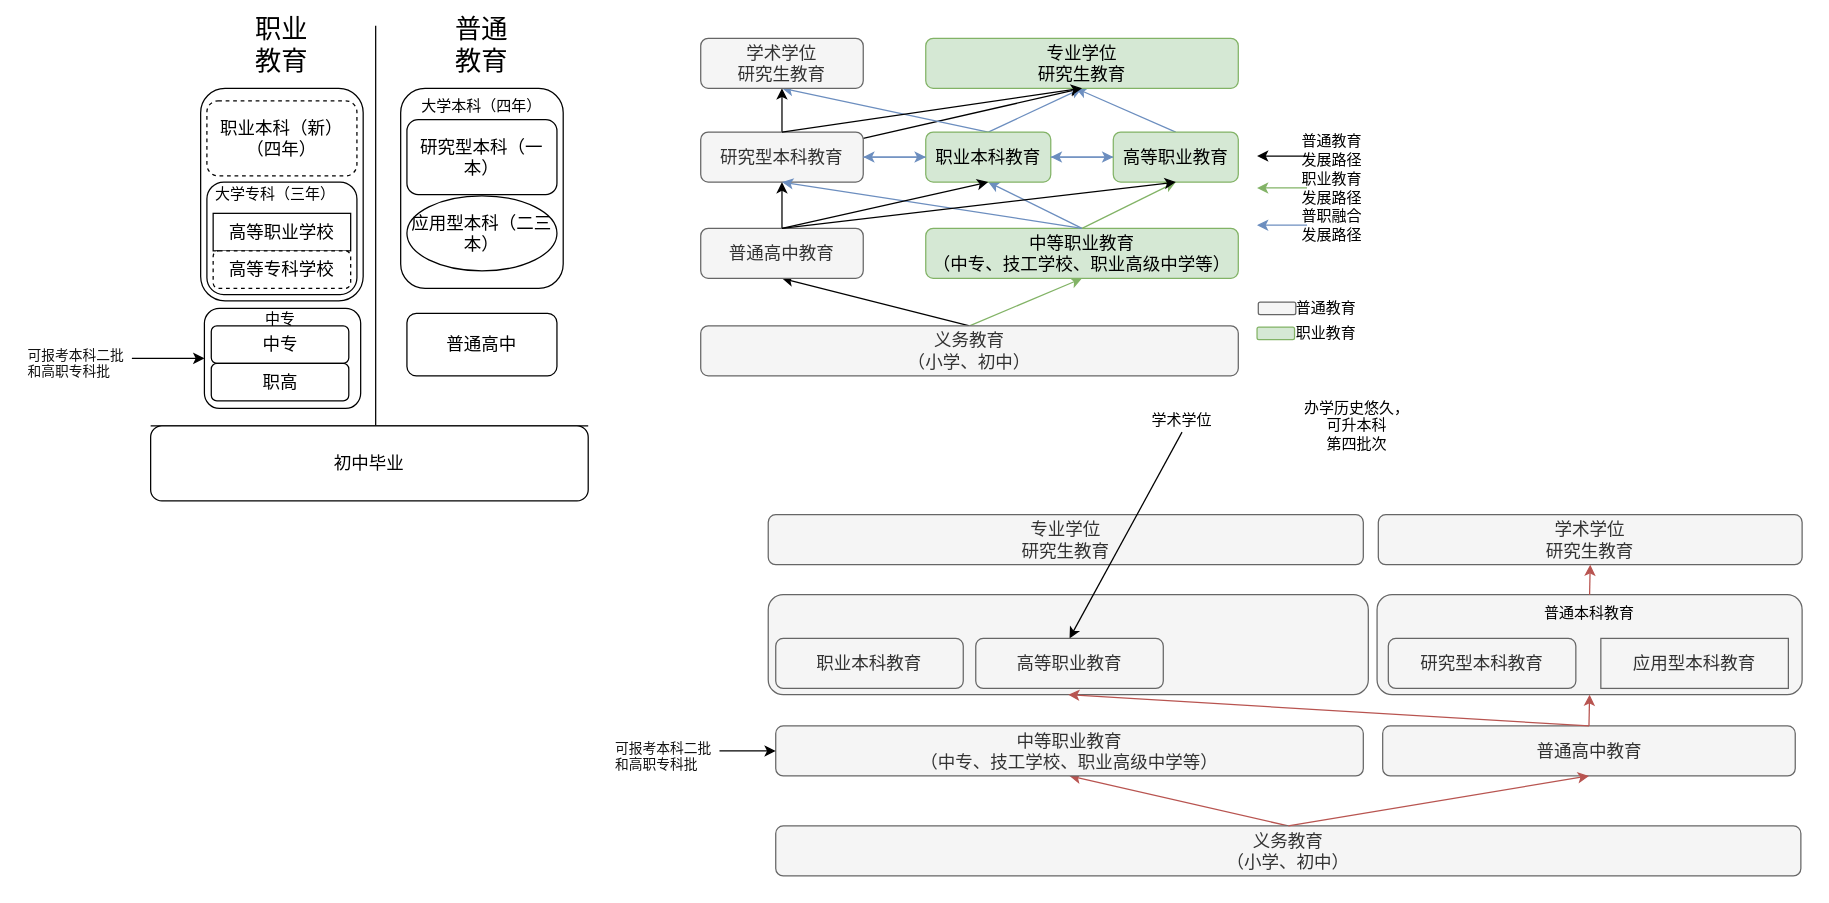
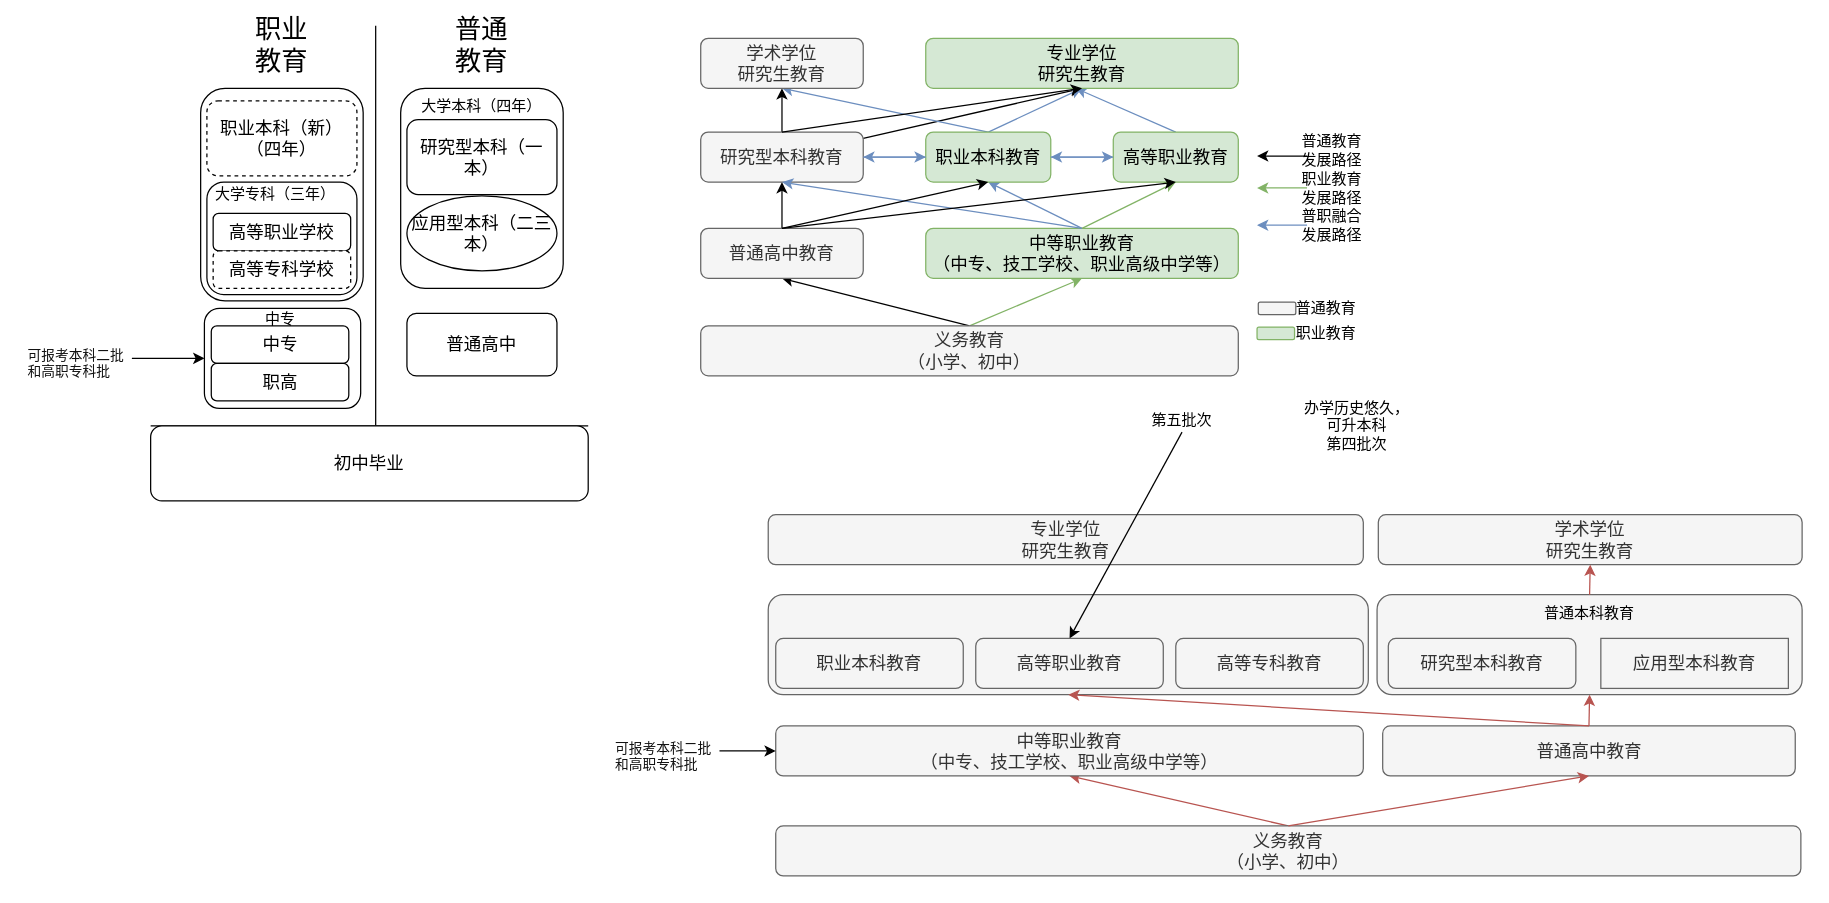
node "高等职业学校": shape rectangle -> rounded rectangle
node "学术学位": label "学术学位" -> "第五批次"
node "高等专科教育": added
